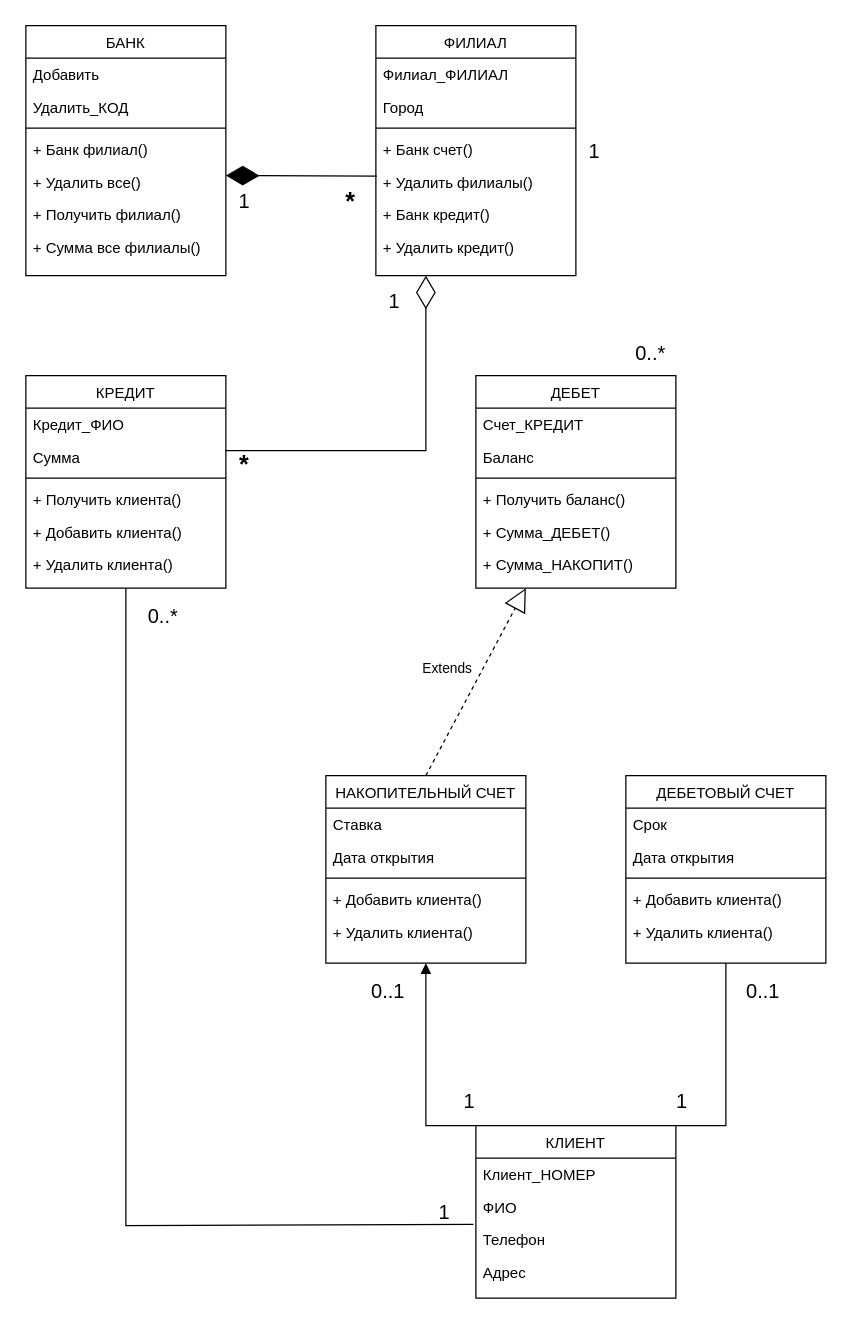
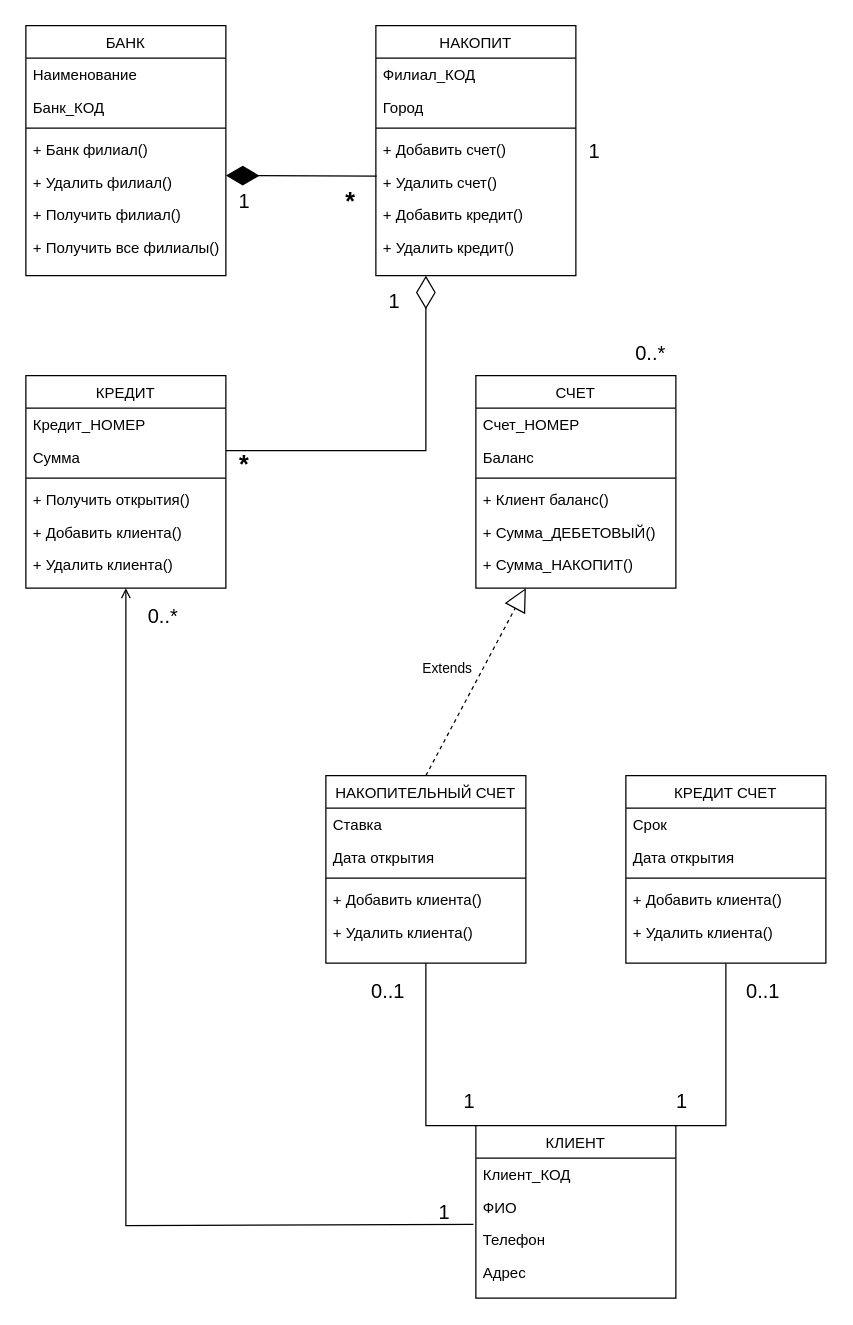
node "ФИЛИАЛ": label "ФИЛИАЛ" -> "НАКОПИТ"
node "Добавить": label "Добавить" -> "Наименование"
node "Филиал_ФИЛИАЛ": label "Филиал_ФИЛИАЛ" -> "Филиал_КОД"
node "Удалить_КОД": label "Удалить_КОД" -> "Банк_КОД"
node "+ Банк счет()": label "+ Банк счет()" -> "+ Добавить счет()"
node "+ Удалить все()": label "+ Удалить все()" -> "+ Удалить филиал()"
node "+ Удалить филиалы()": label "+ Удалить филиалы()" -> "+ Удалить счет()"
node "+ Банк кредит()": label "+ Банк кредит()" -> "+ Добавить кредит()"
node "+ Сумма все филиалы()": label "+ Сумма все филиалы()" -> "+ Получить все филиалы()"
node "ДЕБЕТ": label "ДЕБЕТ" -> "СЧЕТ"
node "Кредит_ФИО": label "Кредит_ФИО" -> "Кредит_НОМЕР"
node "Счет_КРЕДИТ": label "Счет_КРЕДИТ" -> "Счет_НОМЕР"
node "+ Получить клиента()": label "+ Получить клиента()" -> "+ Получить открытия()"
node "+ Получить баланс()": label "+ Получить баланс()" -> "+ Клиент баланс()"
node "+ Сумма_ДЕБЕТ()": label "+ Сумма_ДЕБЕТ()" -> "+ Сумма_ДЕБЕТОВЫЙ()"
edge "КРЕДИТ" -- "Телефон": arrowhead none -> open
node "ДЕБЕТОВЫЙ СЧЕТ": label "ДЕБЕТОВЫЙ СЧЕТ" -> "КРЕДИТ СЧЕТ"
edge "КЛИЕНТ" -> "НАКОПИТЕЛЬНЫЙ СЧЕТ": arrowhead block -> none
node "Клиент_НОМЕР": label "Клиент_НОМЕР" -> "Клиент_КОД"
